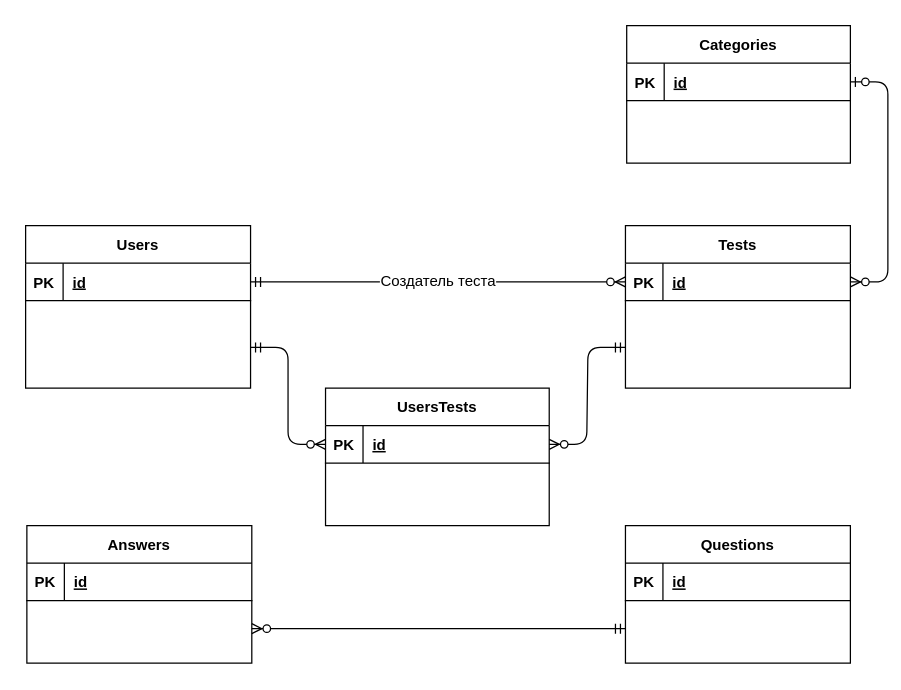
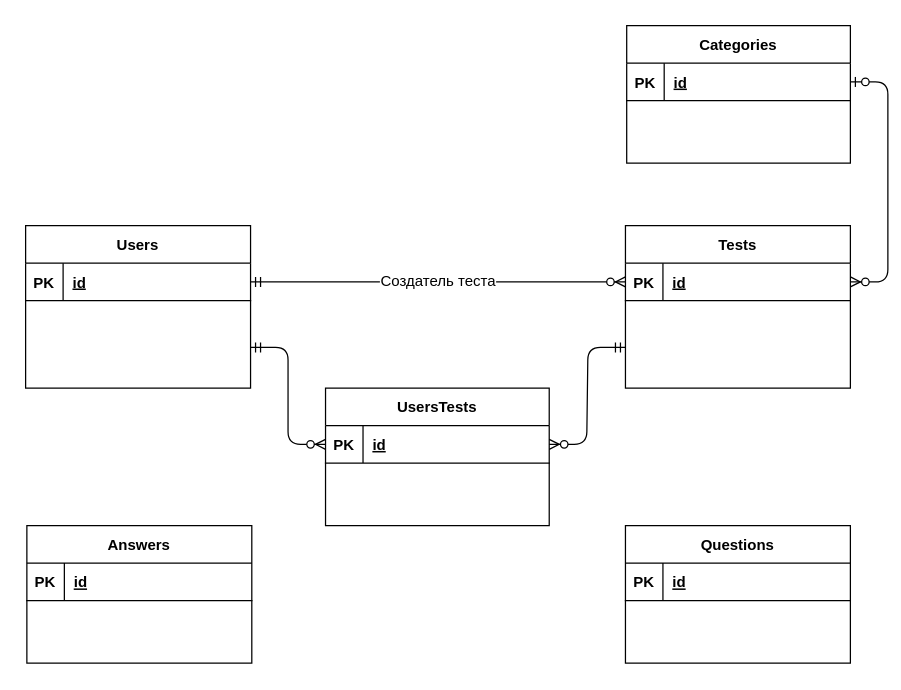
edge "Answers" -- "Questions": removed
